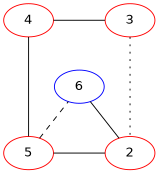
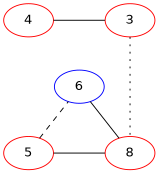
edge "4" -- "5": removed
node "2": label "2" -> "8"
